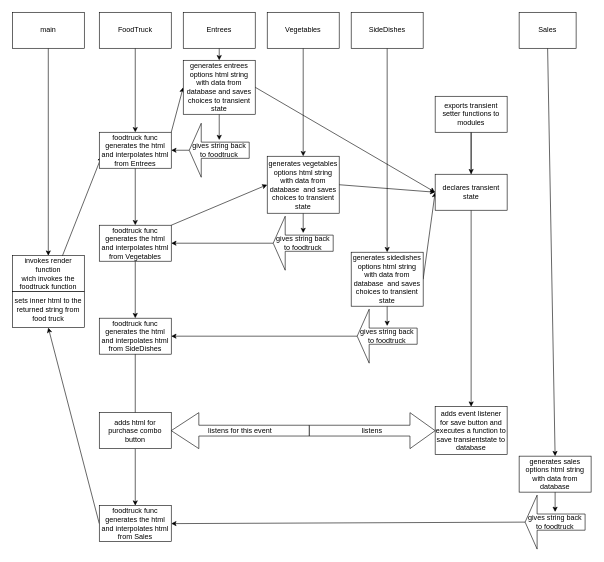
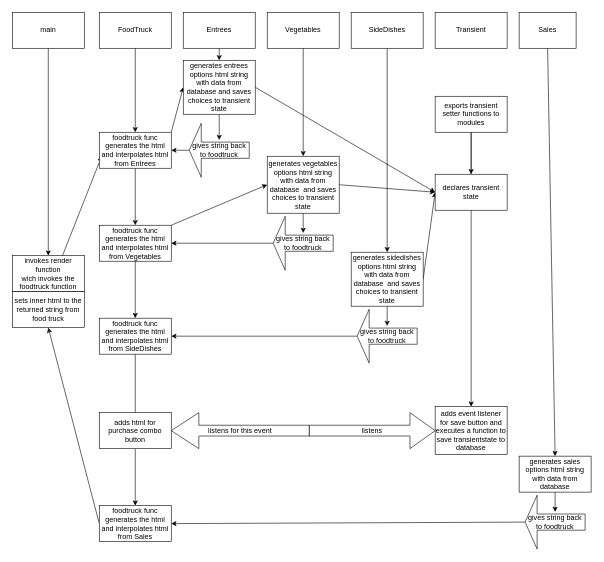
node "Transient": added
